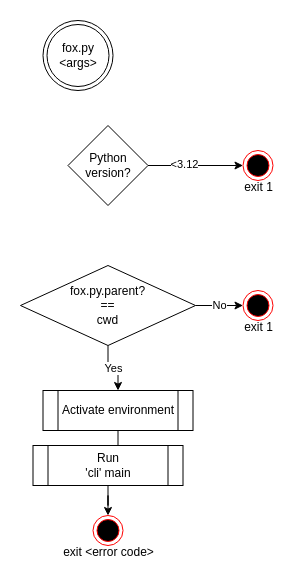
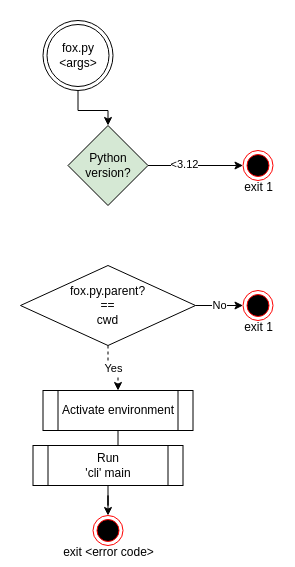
edge "fox.py <args>" -> "Python version?": added
node "Python version?": fillcolor #ffffff -> #d5e8d4
edge "fox.py.parent? == cwd" -> "Activate environment": style solid -> dashed
